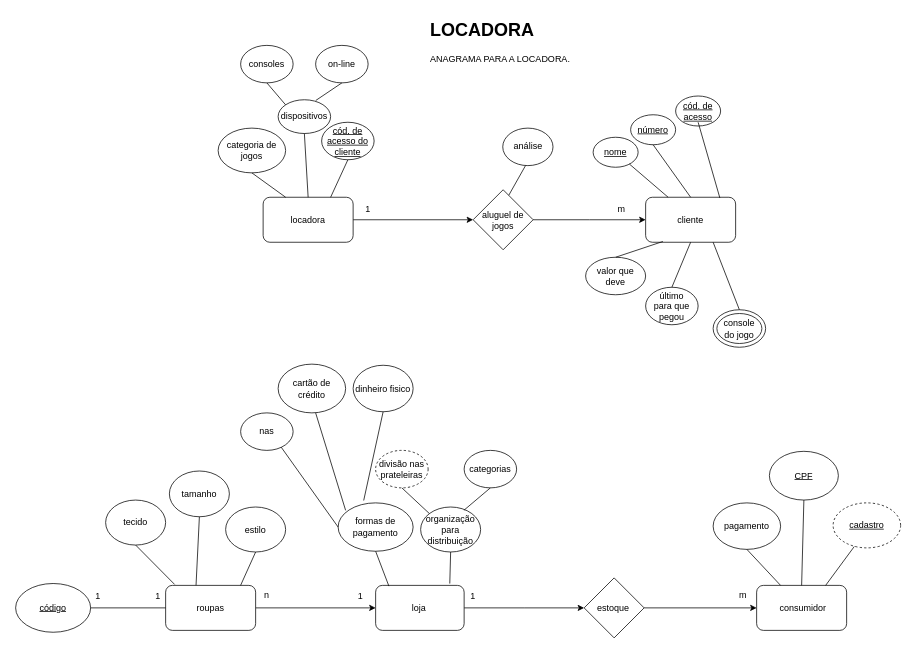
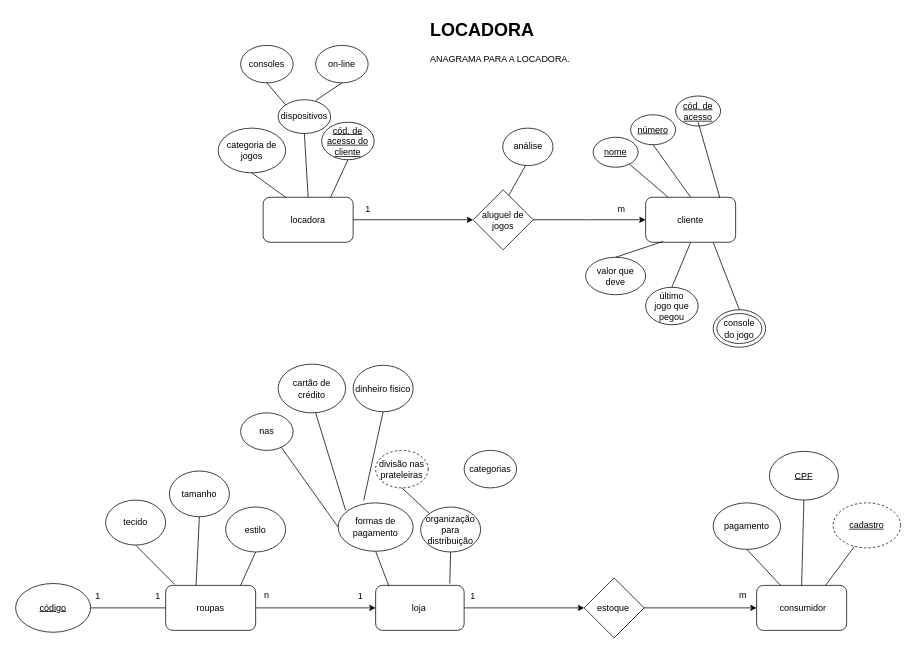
node "último para que pegou": label "último para que pegou" -> "último jogo que pegou"
edge "categorias" -- "organização para distribuição": removed
